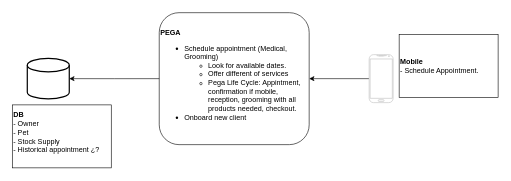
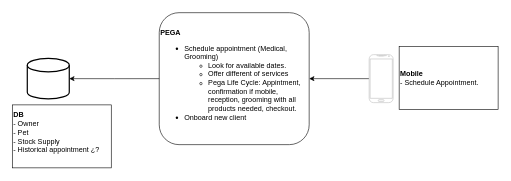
node "Mobile - Schedule Appointment.": moved (449, 66) -> (449, 78)
